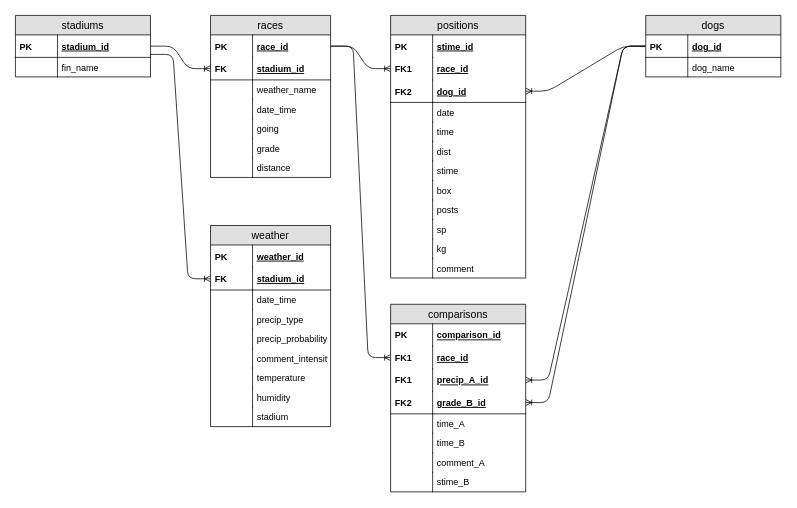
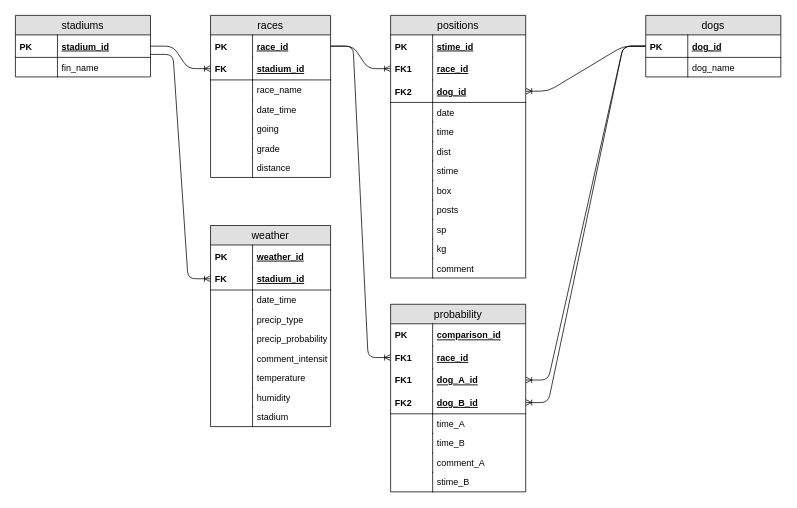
node "weather_name": label "weather_name" -> "race_name"
node "comparisons": label "comparisons" -> "probability"
node "precip_A_id": label "precip_A_id" -> "dog_A_id"
node "grade_B_id": label "grade_B_id" -> "dog_B_id"
